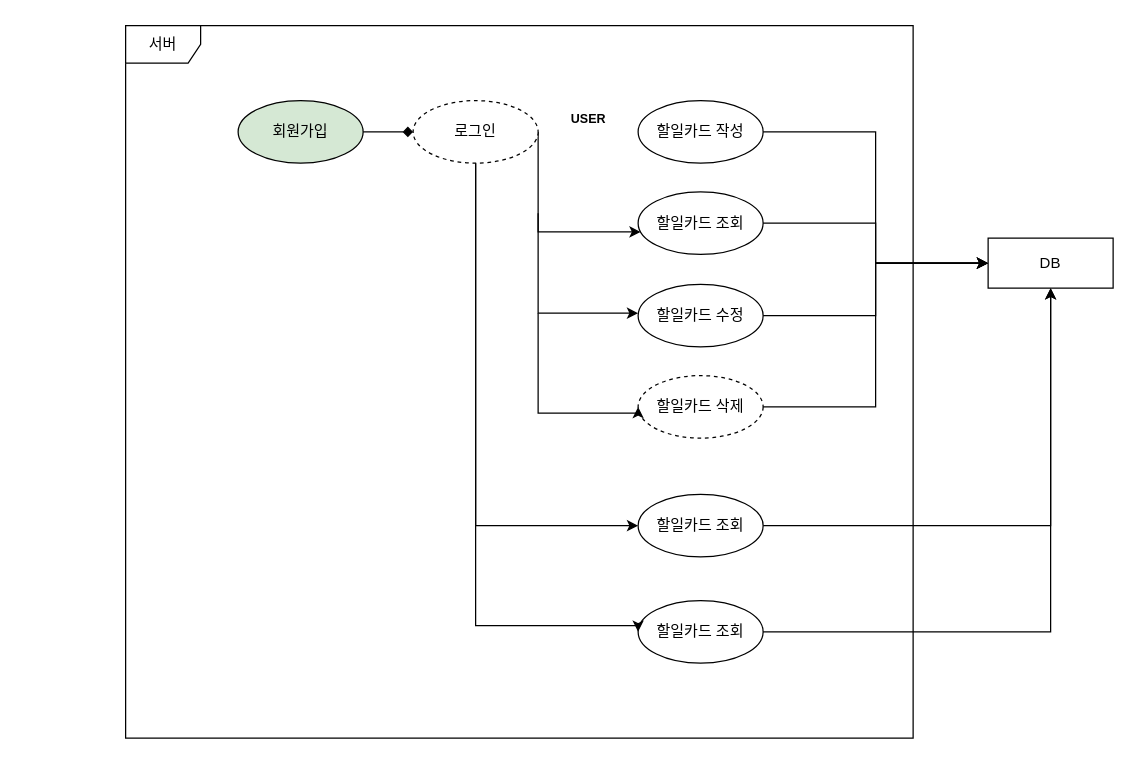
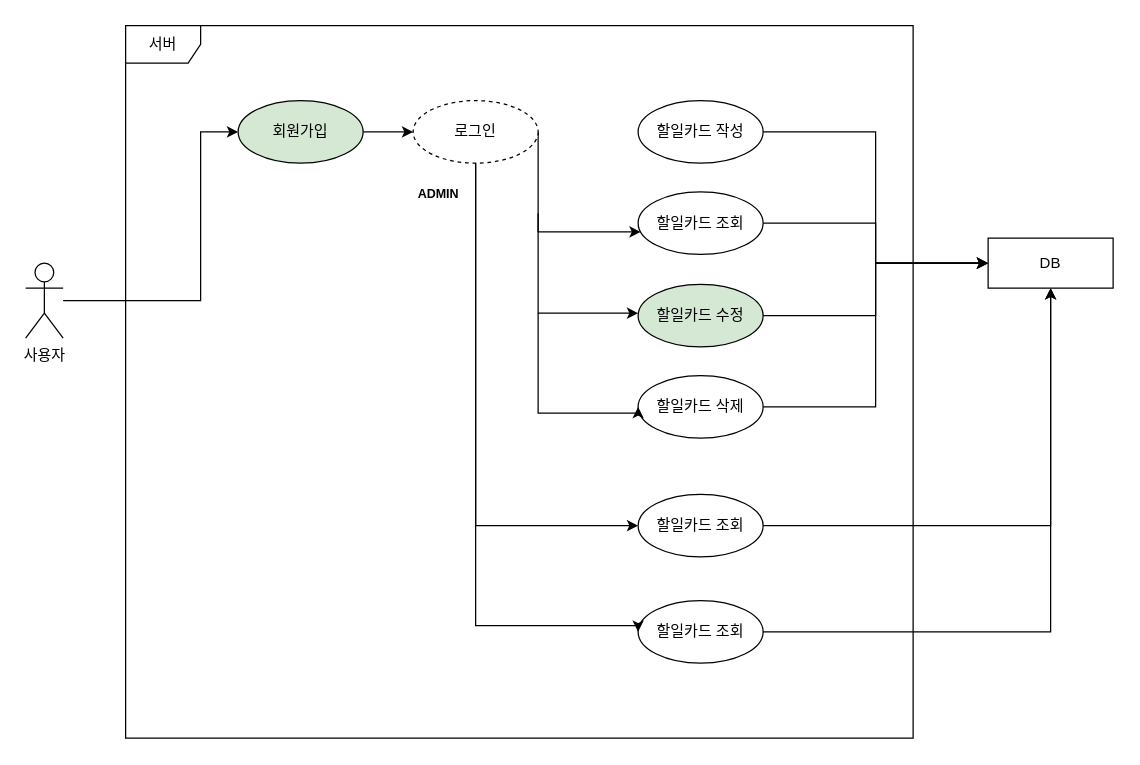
node "USER": removed
edge "회원가입" -> "로그인": arrowhead diamond -> classic
node "ADMIN": added
edge "사용자" -> "회원가입": added
node "사용자": added
node "할일카드 수정": fillcolor #ffffff -> #d5e8d4
node "할일카드 삭제": style dashed -> solid
